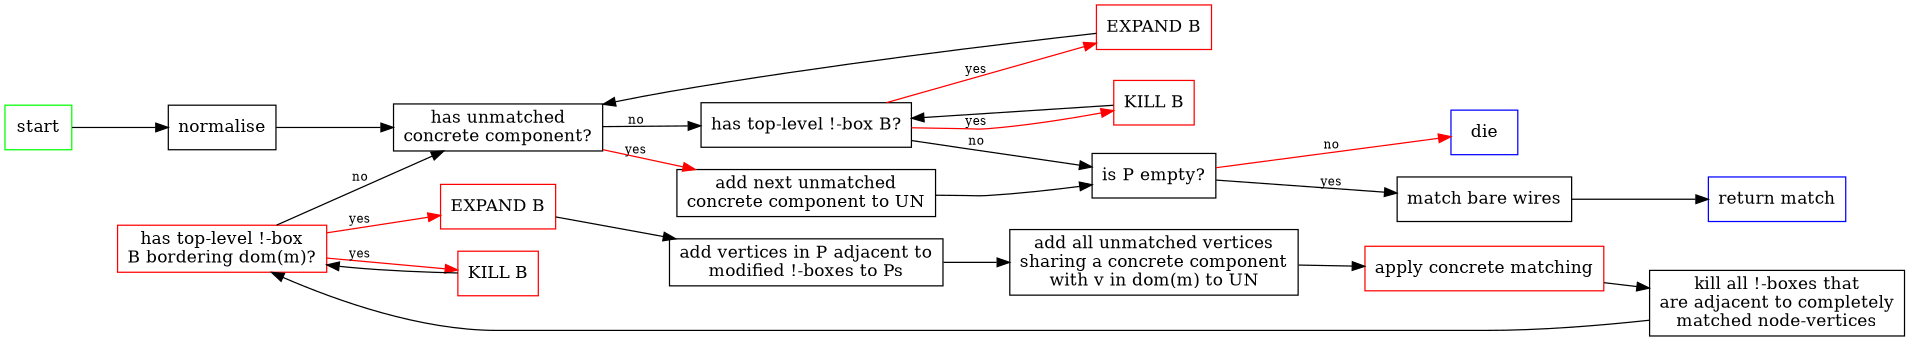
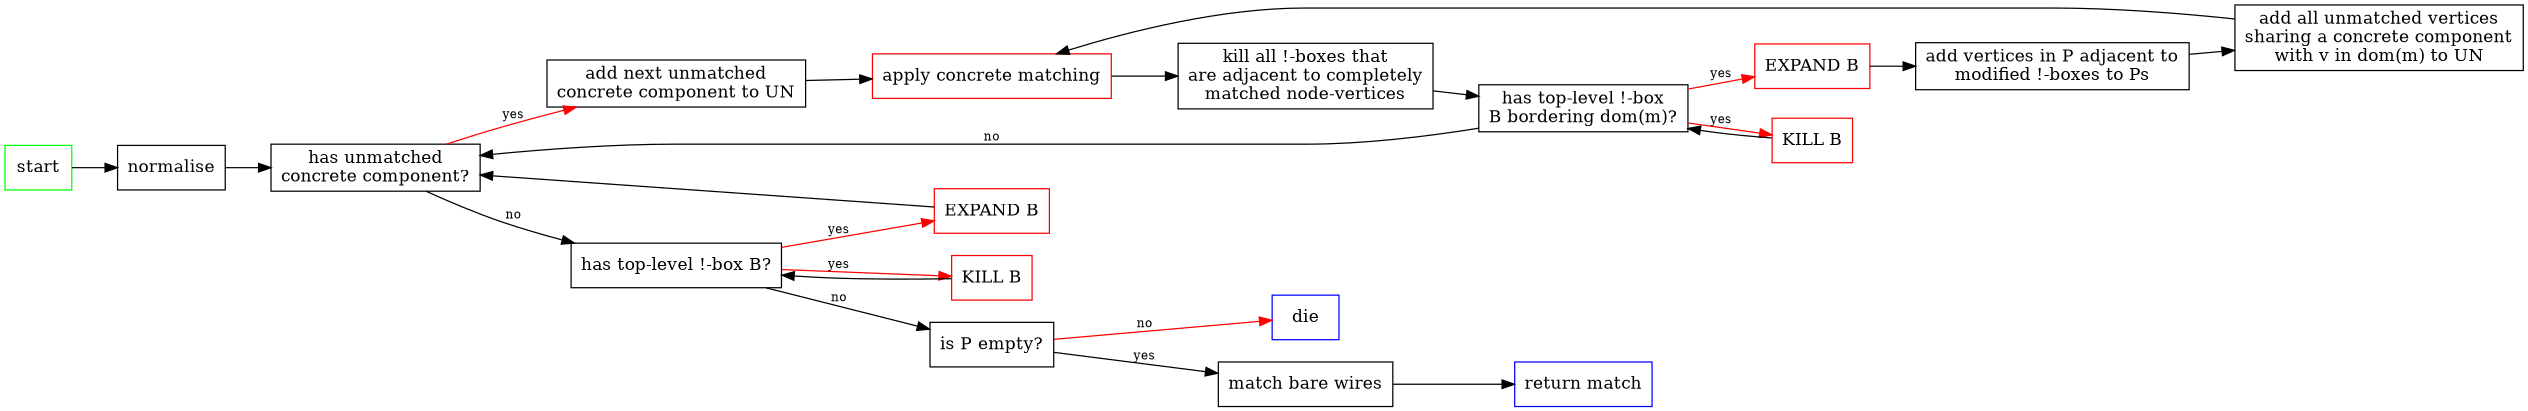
edge "add next unmatched concrete component to UN" -> "is P empty?": now "add next unmatched concrete component to UN" -> "apply concrete matching"
node "has top-level !-box B bordering dom(m)?": color red -> black
